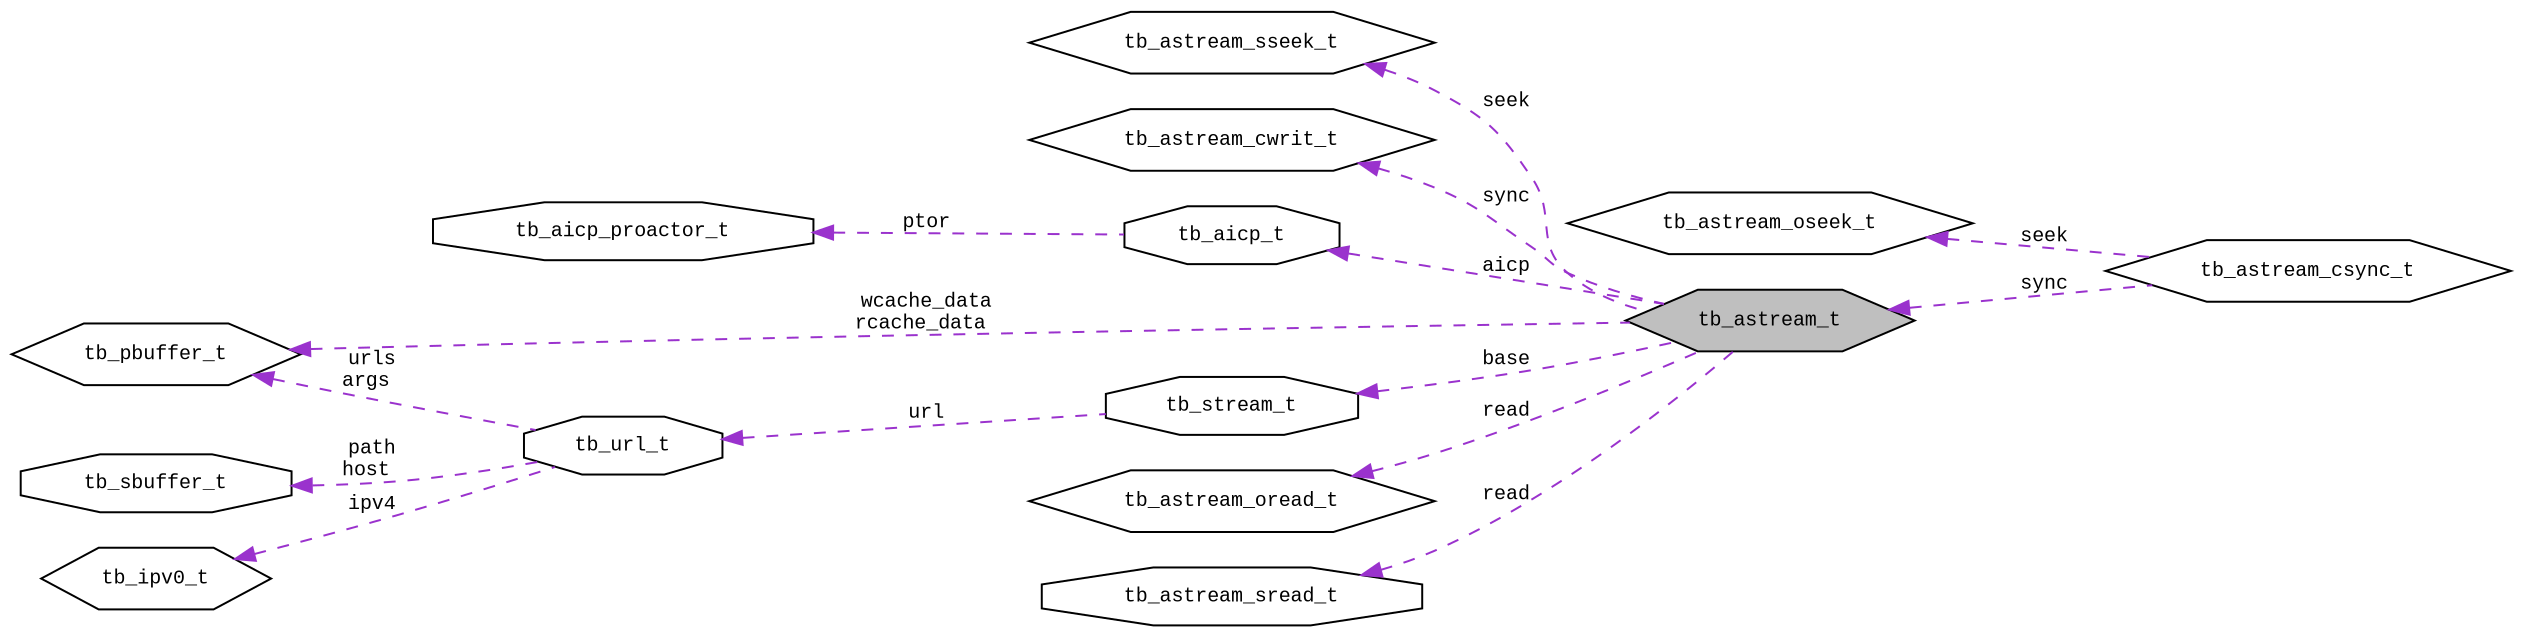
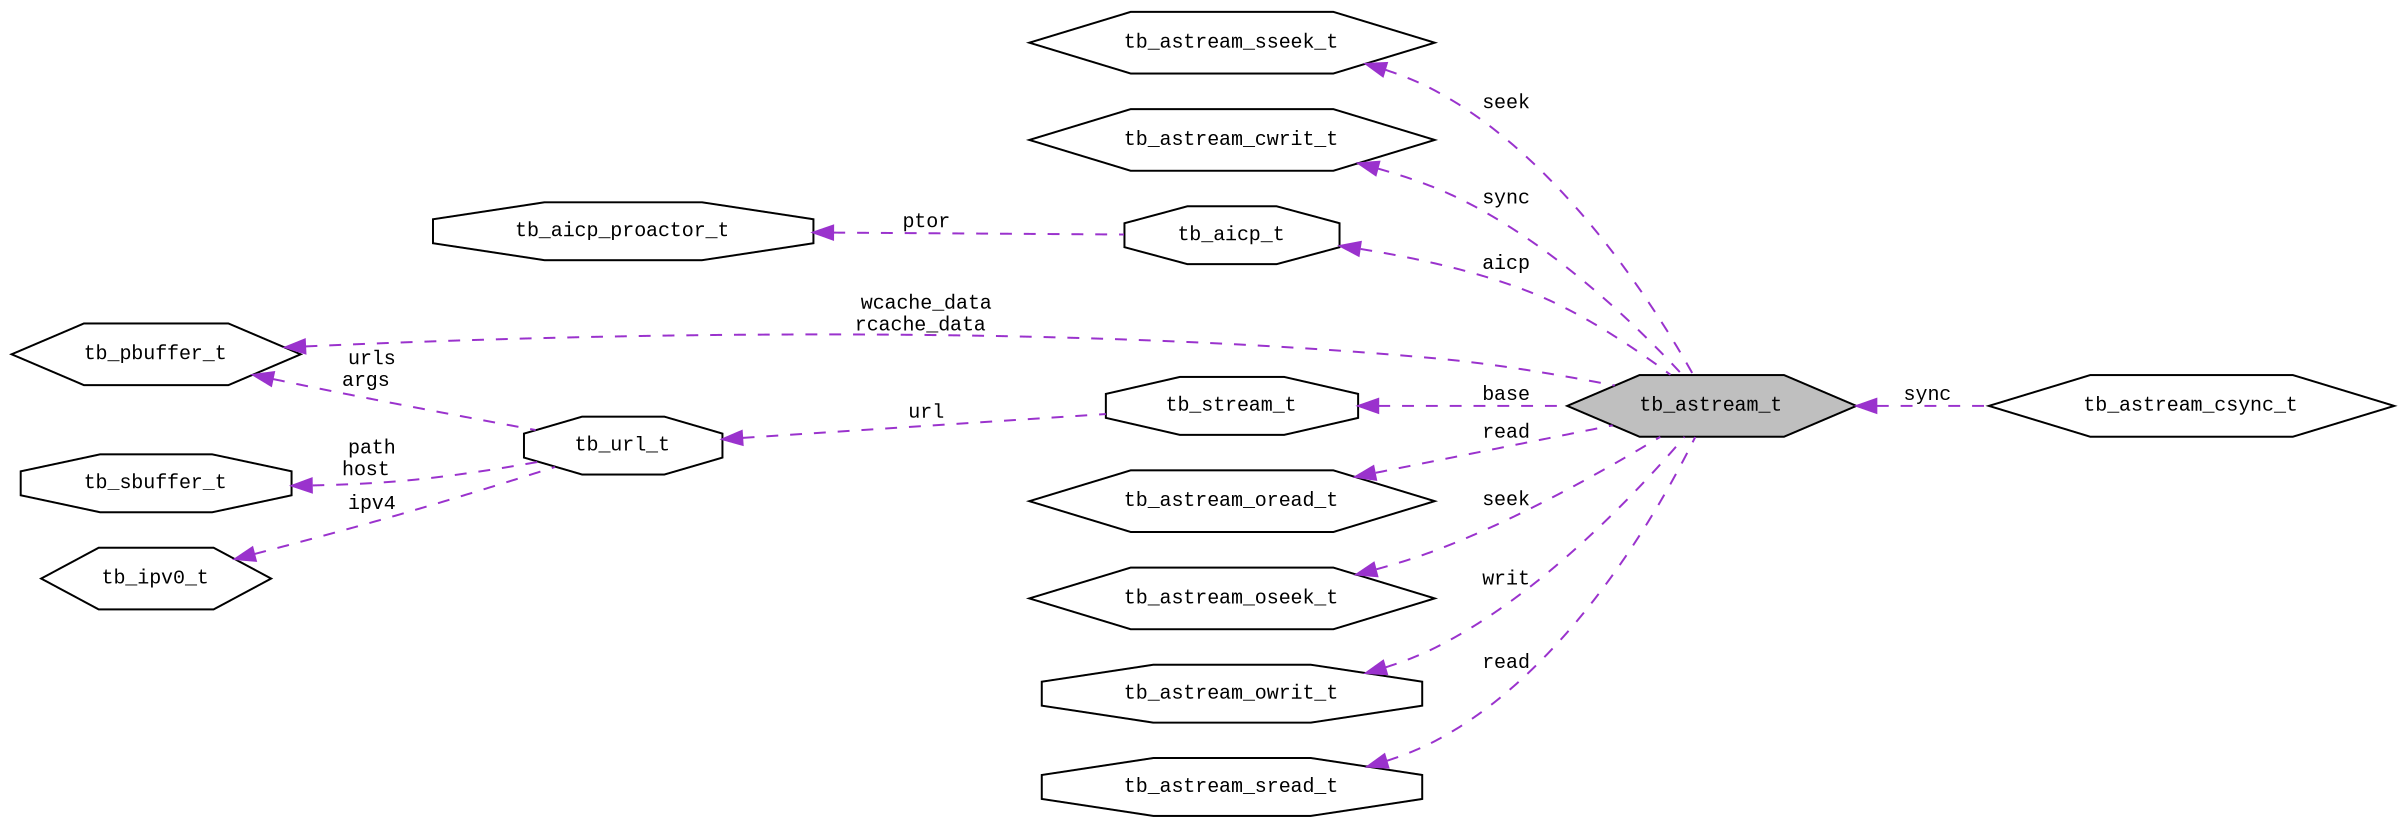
edge "tb_astream_csync_t" -> "tb_astream_oseek_t": now "tb_astream_t" -> "tb_astream_oseek_t"
node "tb_astream_owrit_t": added
